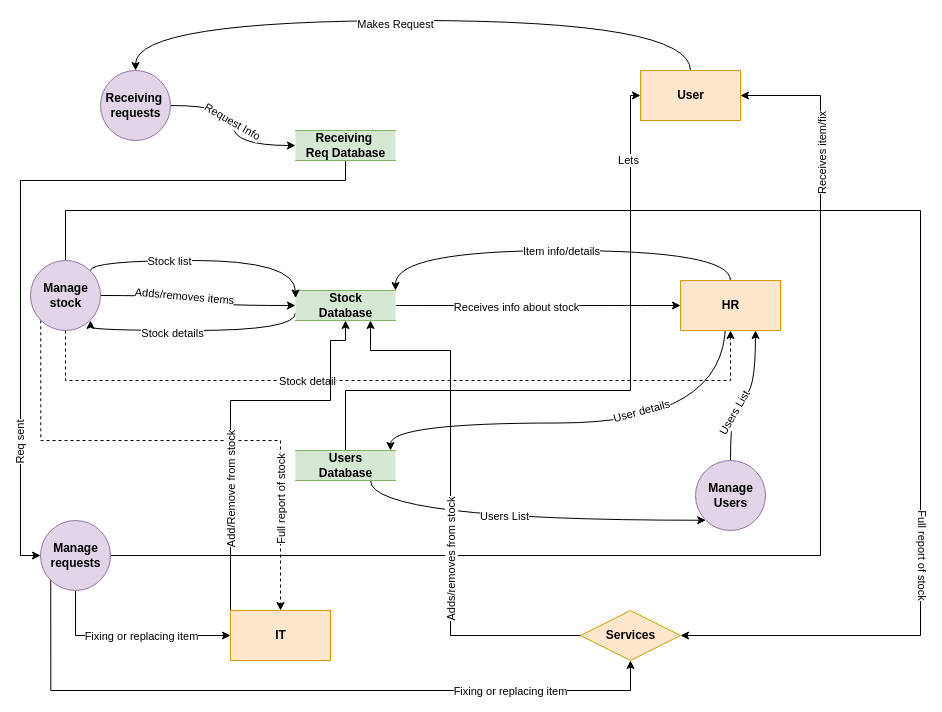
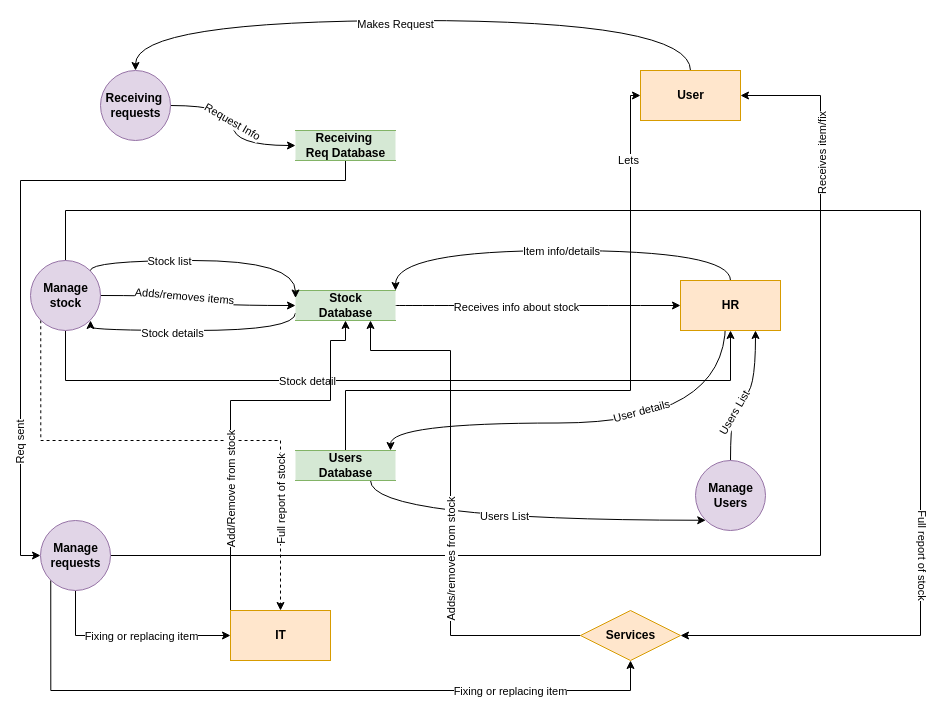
edge "Manage stock" -> "HR": style dashed -> solid
